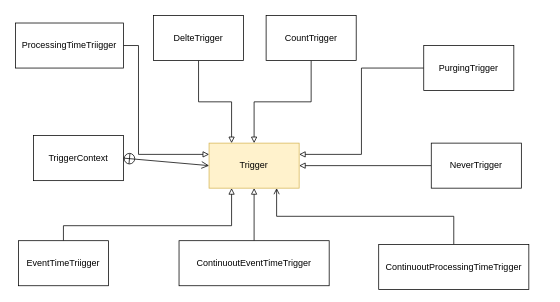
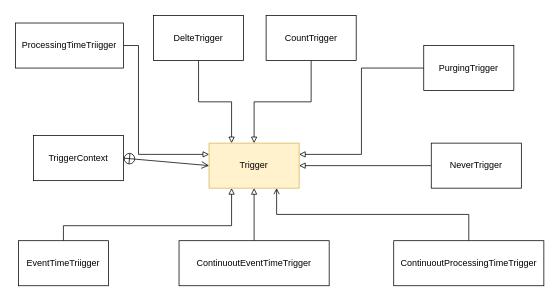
node "ContinuoutProcessingTimeTrigger": moved (453, 267) -> (468, 263)
